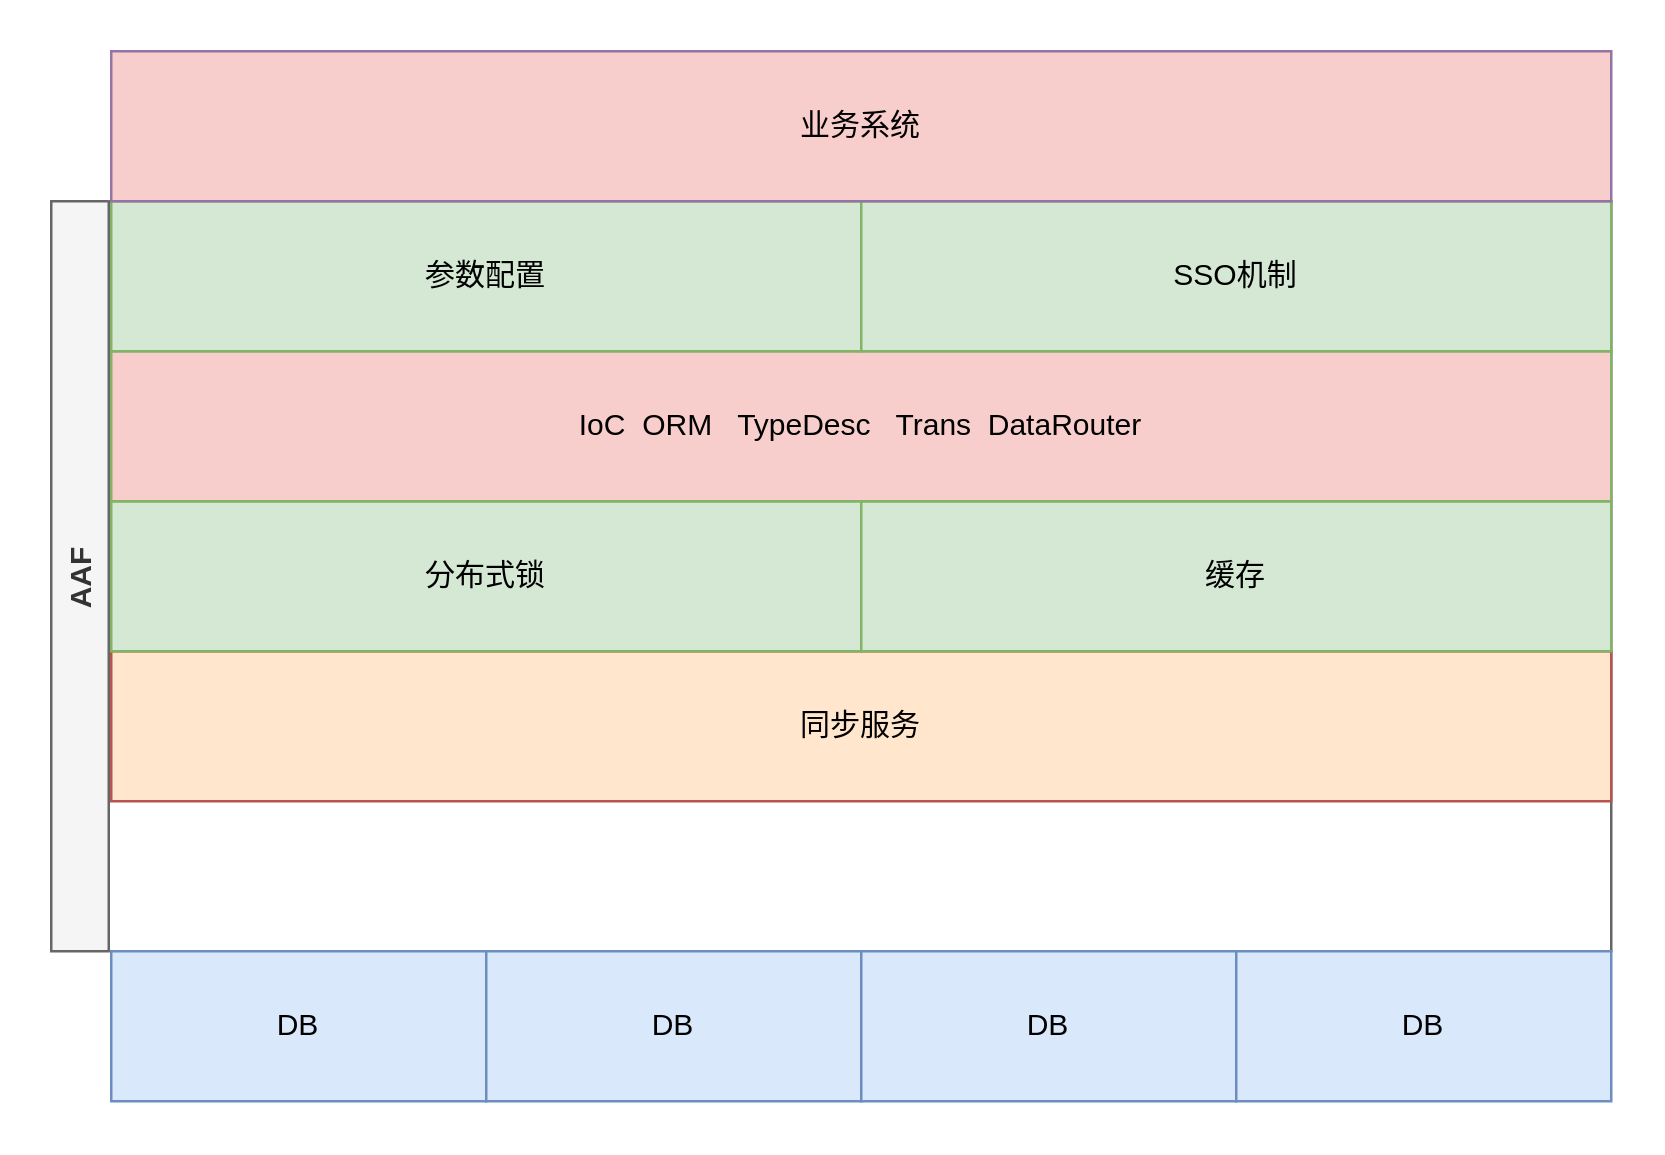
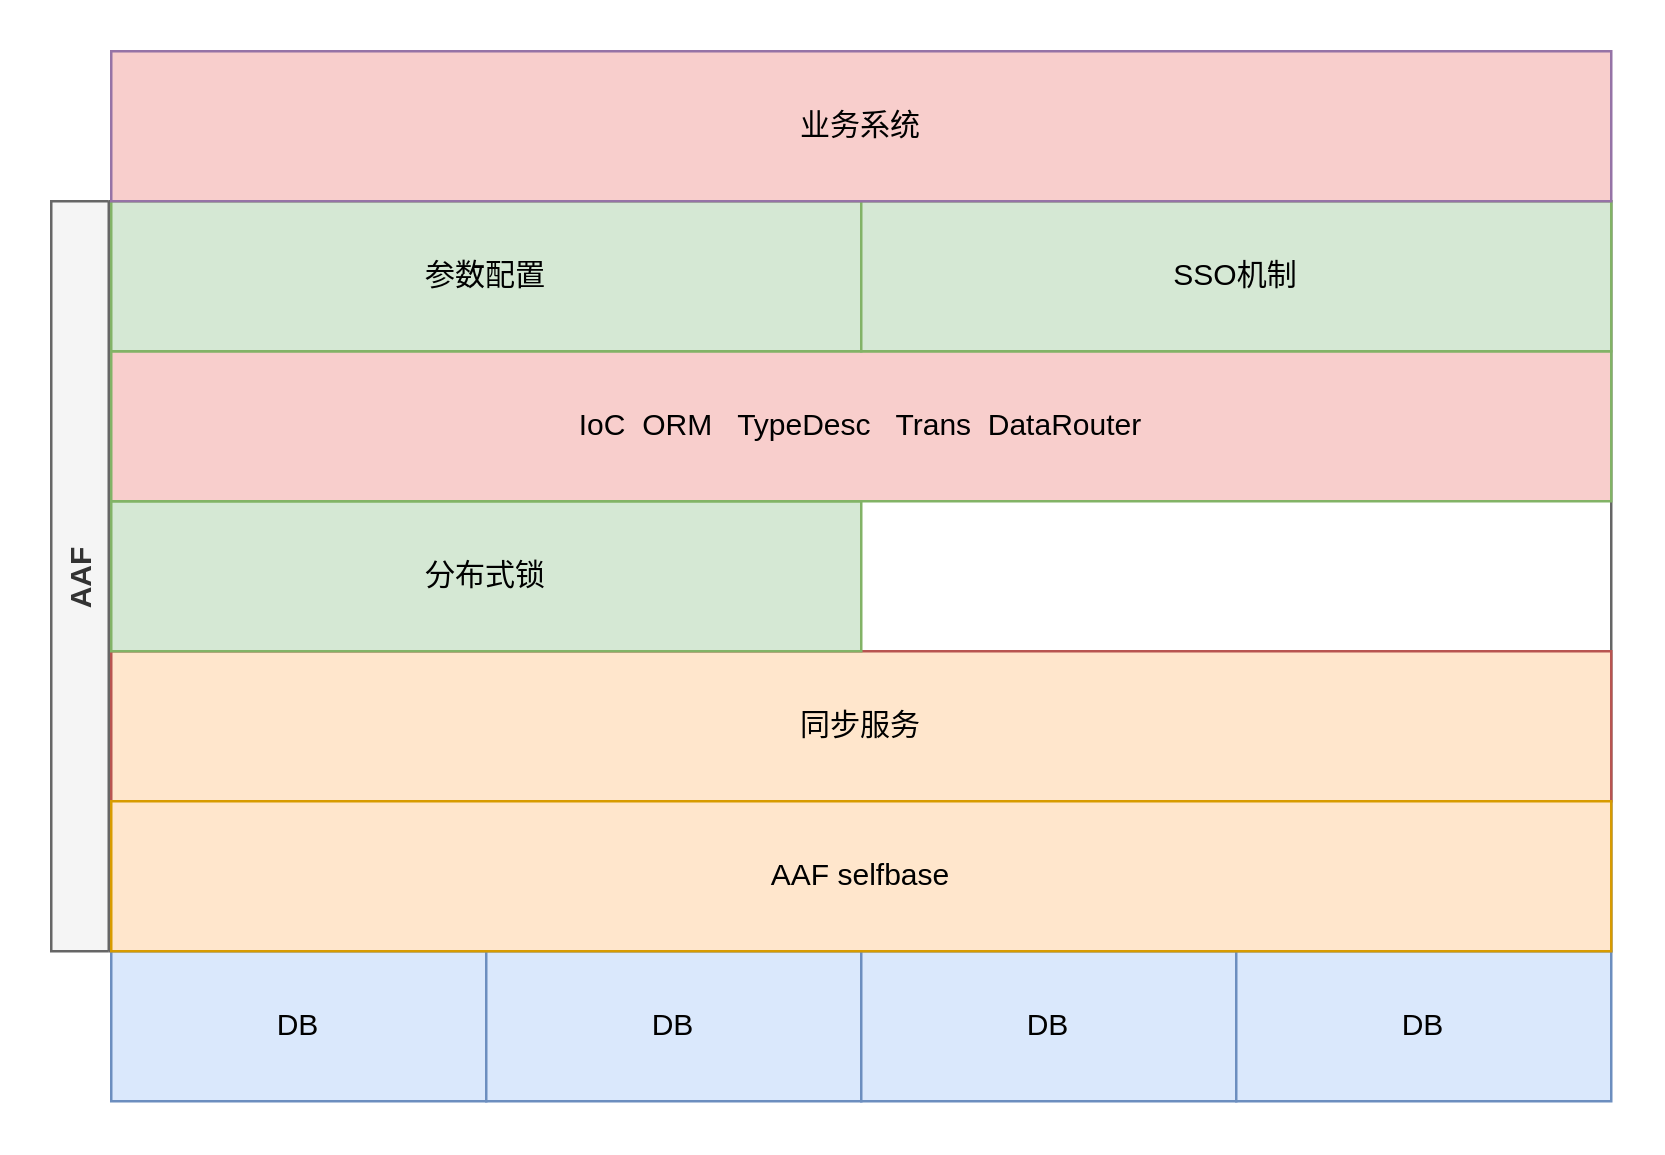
node "缓存": removed
node "AAF selfbase": added
